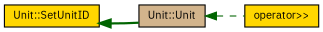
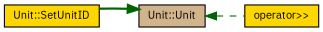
edge "Unit::Unit" -> "Unit::SetUnitID": reversed
